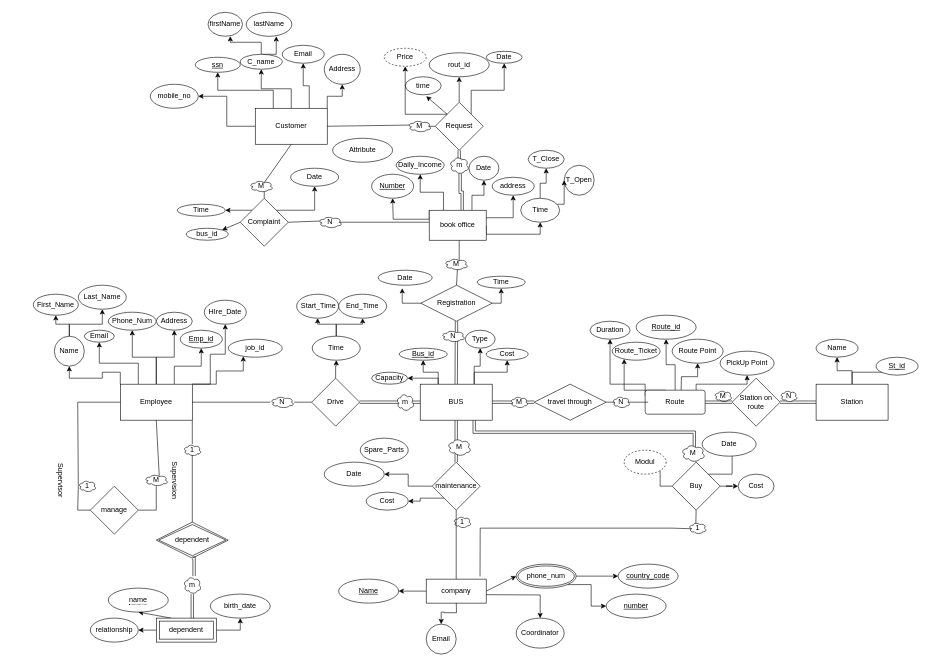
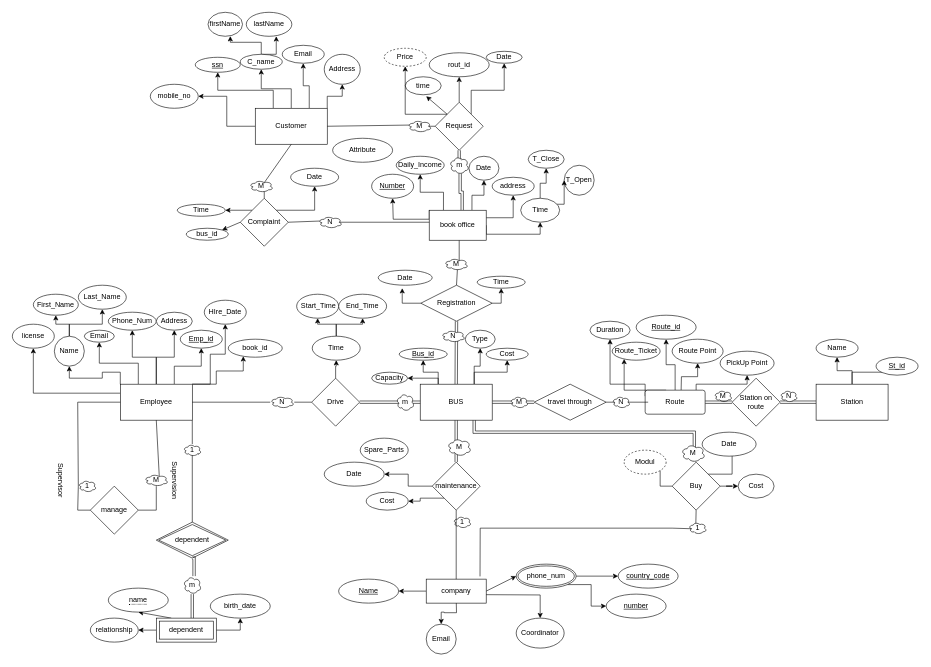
node "license": added
node "job_id": label "job_id" -> "book_id"
edge "Employee" -> "license": added
